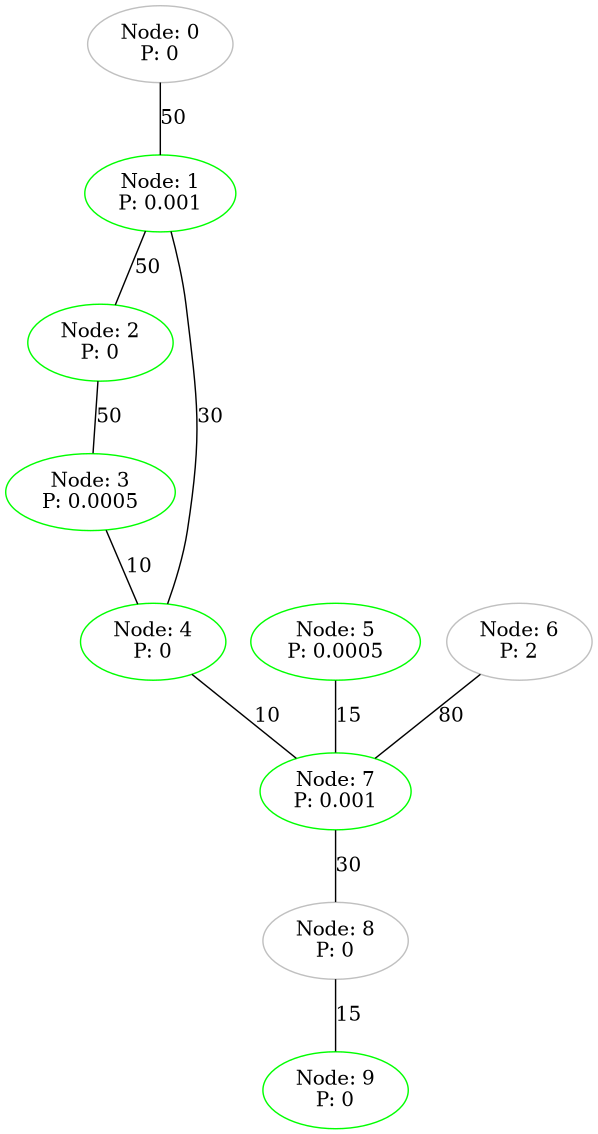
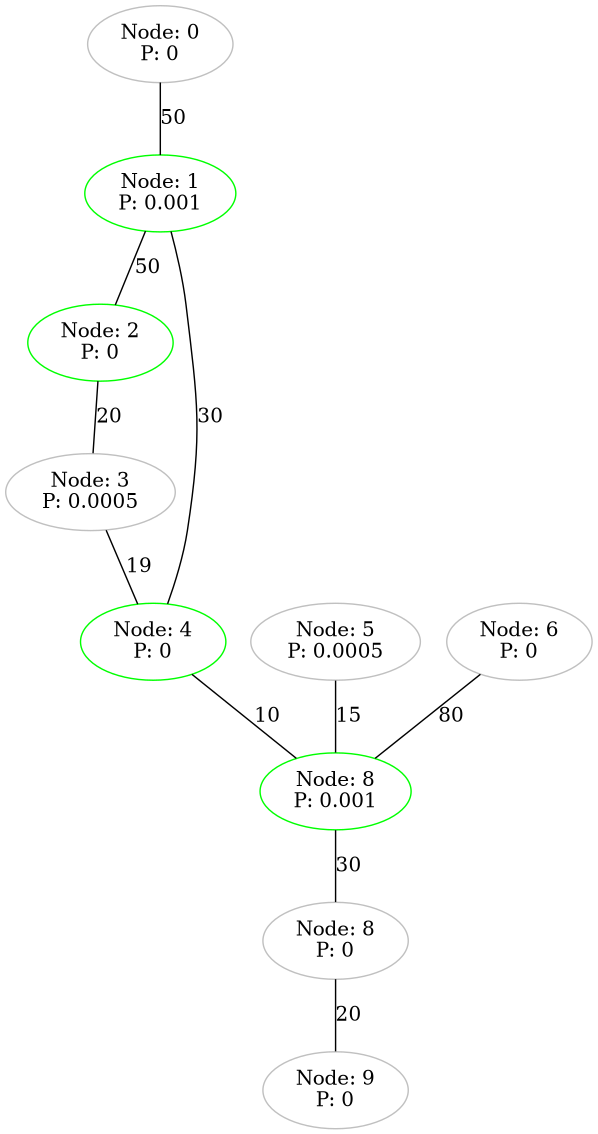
edge "Node: 2 P: 0" -- "Node: 3 P: 0.0005": label "50" -> "20"
node "Node: 3 P: 0.0005": color green -> grey
edge "Node: 3 P: 0.0005" -- "Node: 4 P: 0": label "10" -> "19"
node "Node: 5 P: 0.0005": color green -> grey
node "Node: 6 P: 2": label "Node: 6 P: 2" -> "Node: 6 P: 0"
node "Node: 7 P: 0.001": label "Node: 7 P: 0.001" -> "Node: 8 P: 0.001"
edge "Node: 8 P: 0" -- "Node: 9 P: 0": label "15" -> "20"
node "Node: 9 P: 0": color green -> grey
